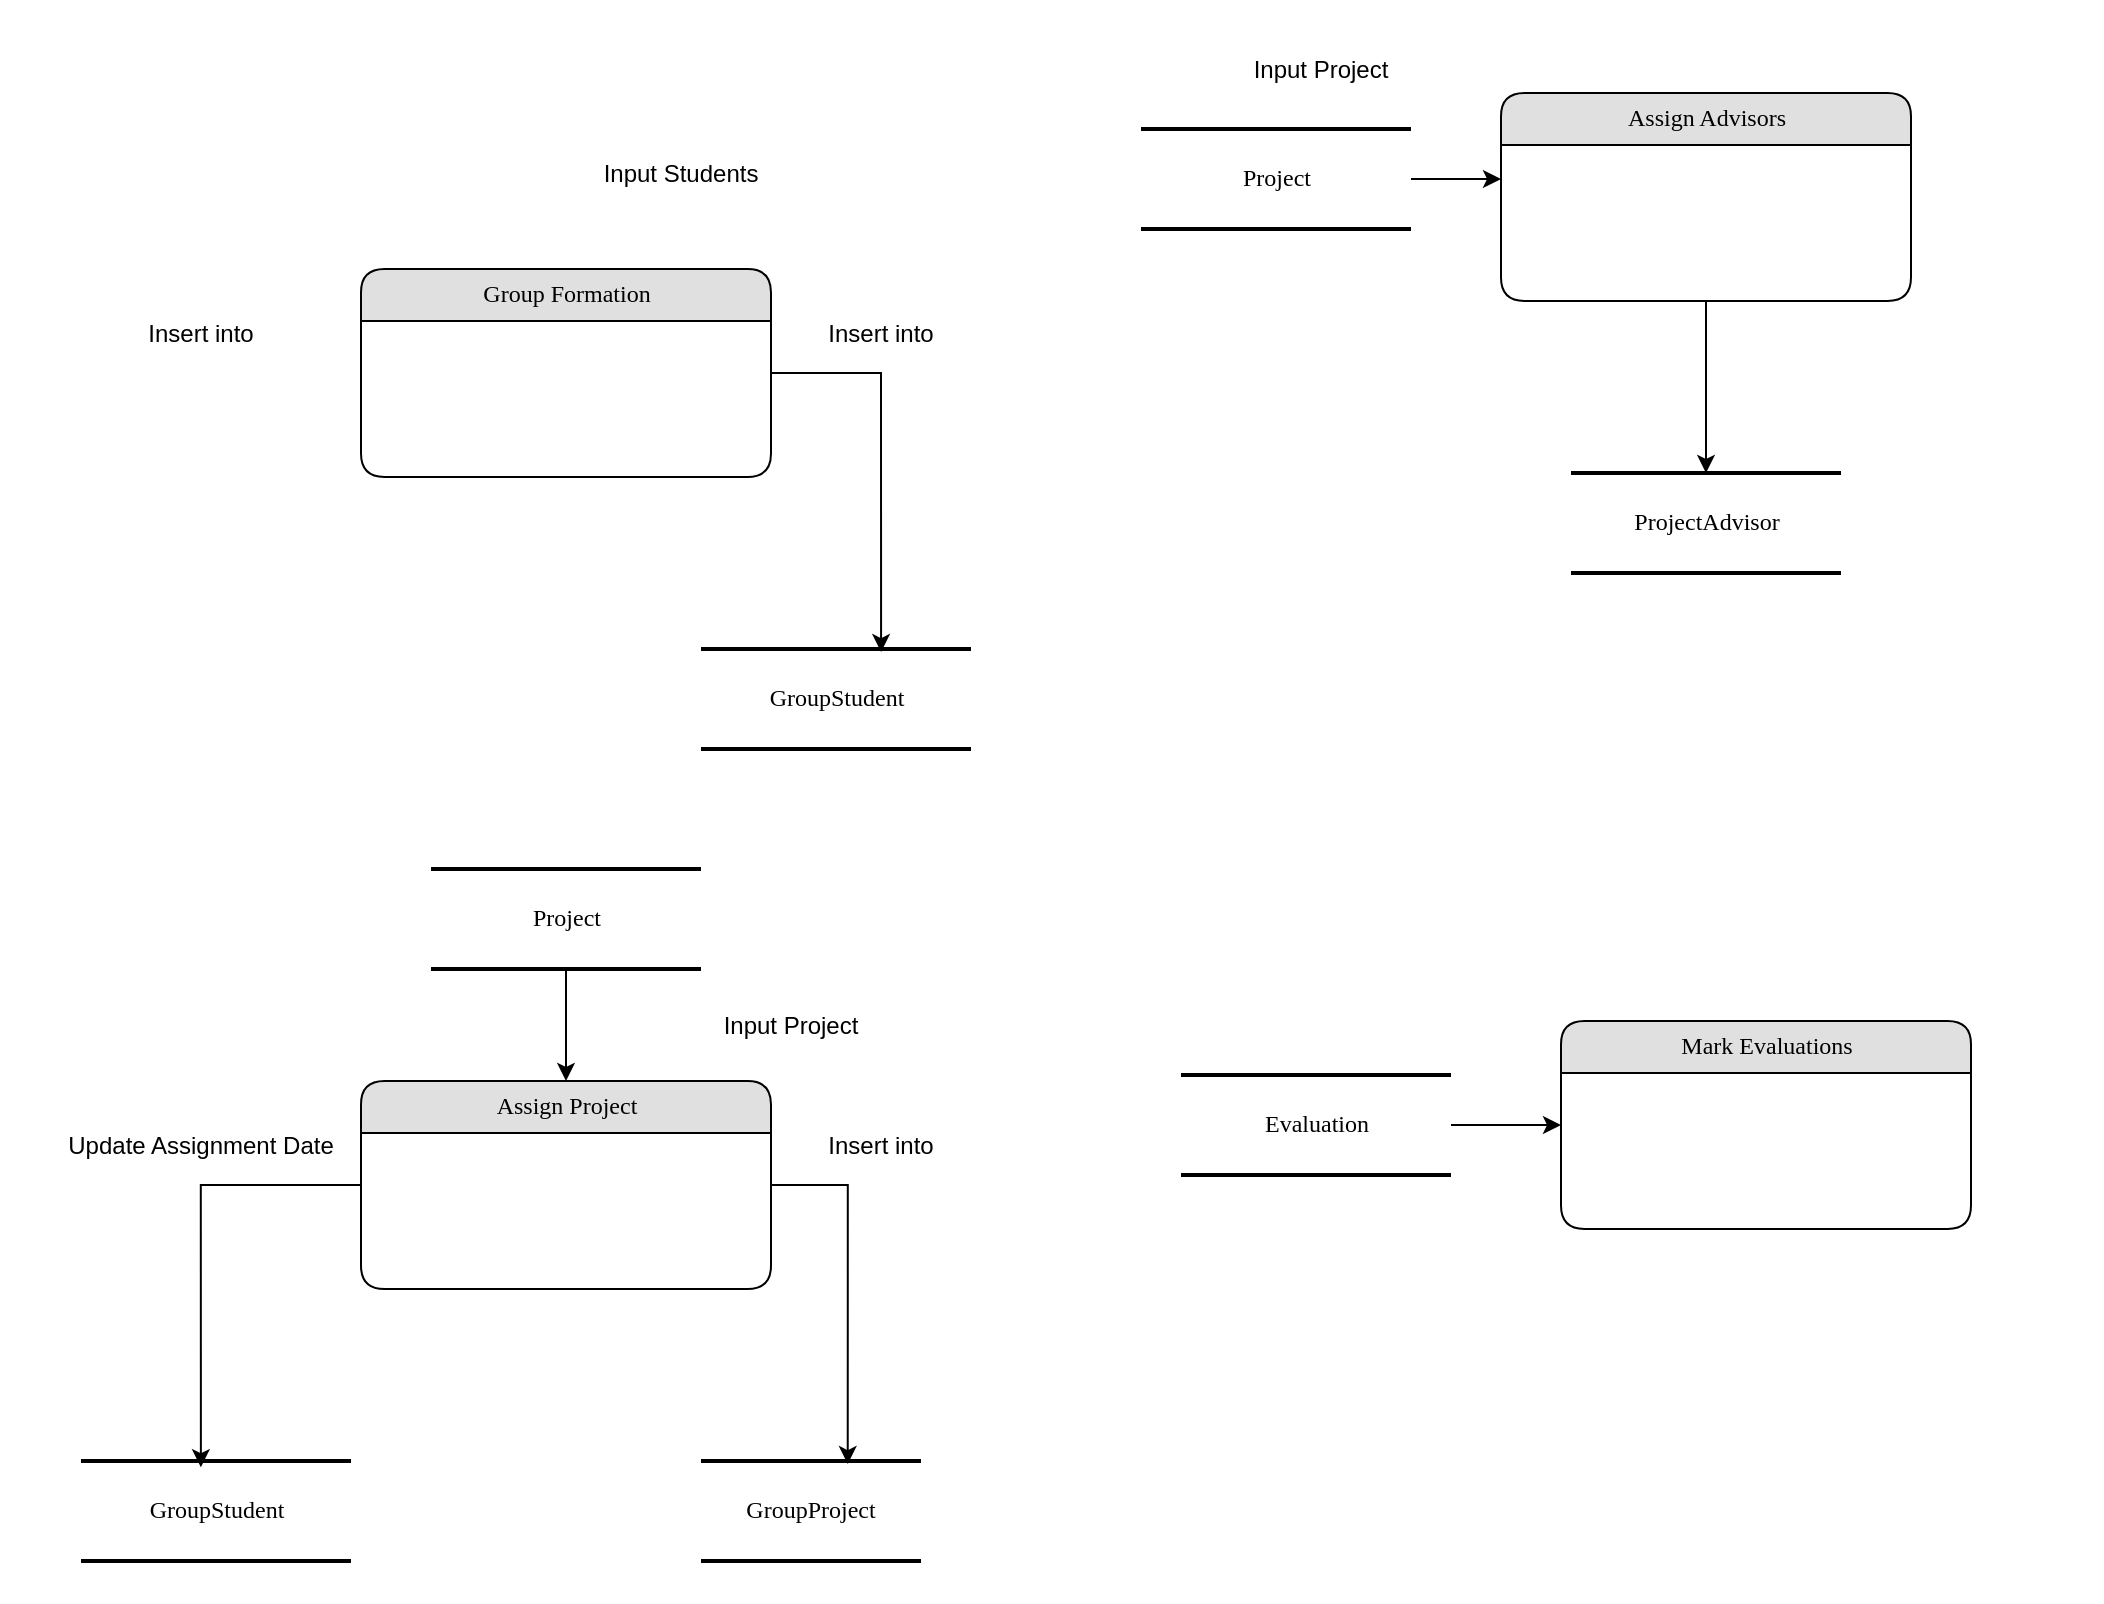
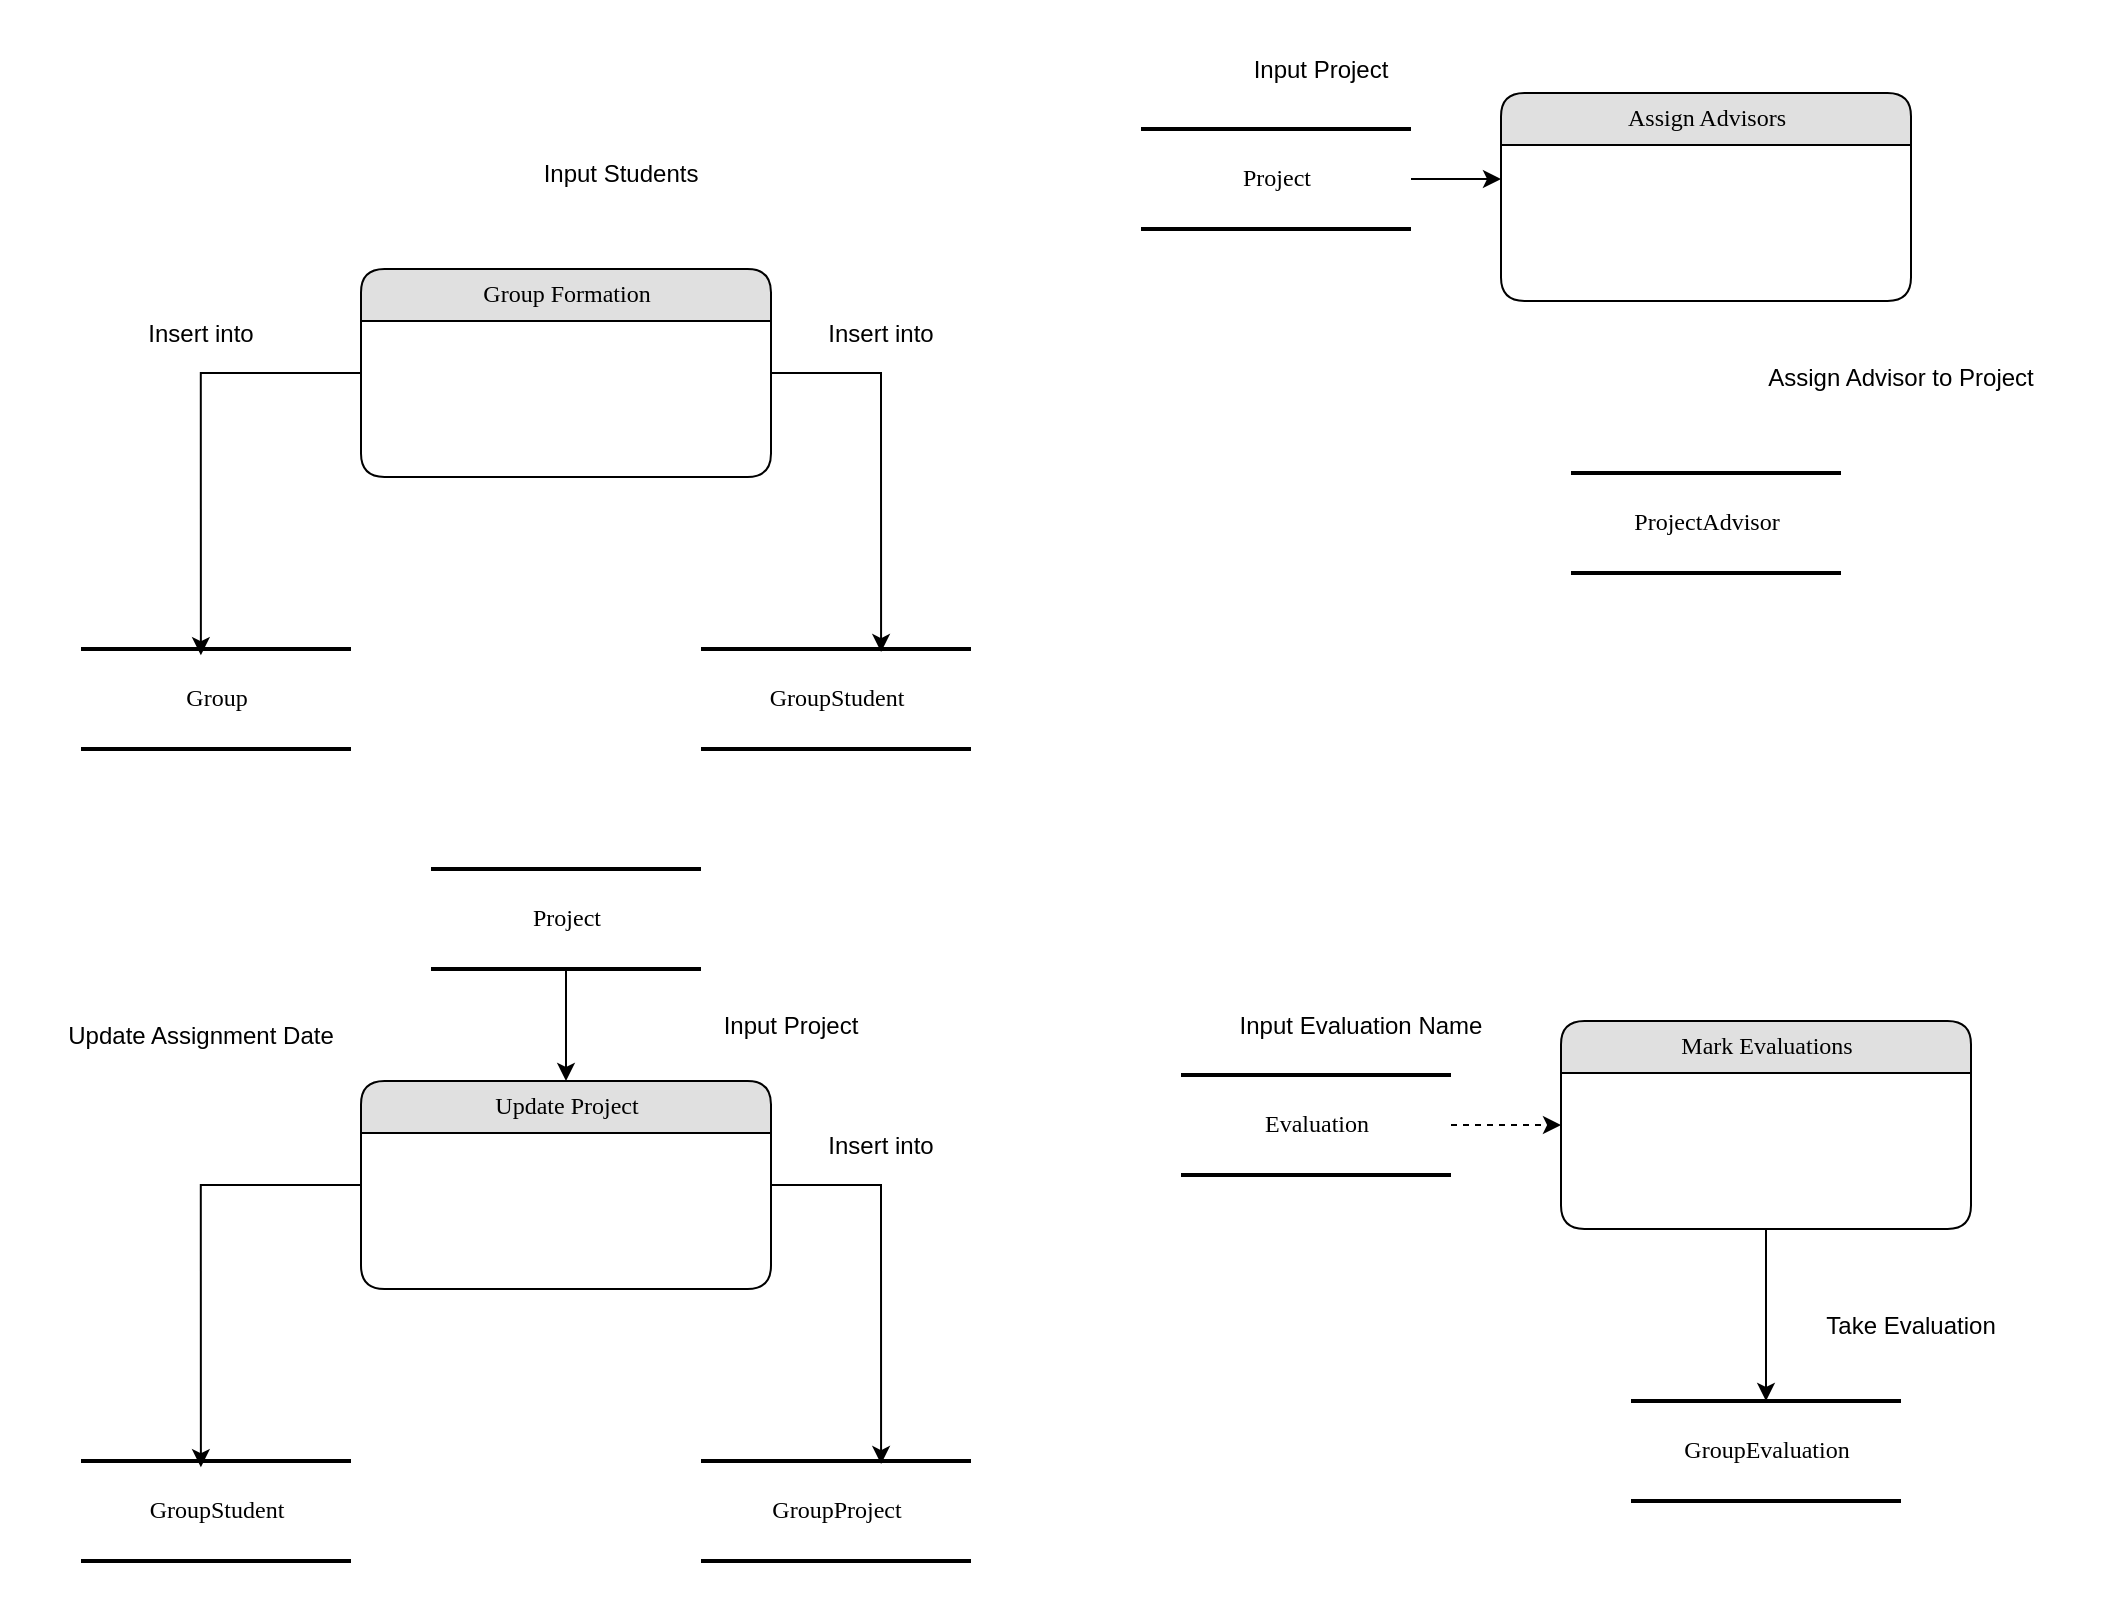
node "Input Students": moved (681, 175) -> (621, 175)
node "Assign Advisor to Project": added
edge "Assign Advisors" -> "ProjectAdvisor": removed
edge "Group Formation" -> "Group": added
node "Group": added
node "Input Evaluation Name": added
node "Assign Project": label "Assign Project" -> "Update Project"
edge "Evaluation" -> "Mark Evaluations": style solid -> dashed
node "Update Assignment Date": moved (201, 1147) -> (201, 1037)
edge "Mark Evaluations" -> "GroupEvaluation": added
node "Take Evaluation": added
node "GroupEvaluation": added
node "GroupProject": size 220x100 -> 270x100
